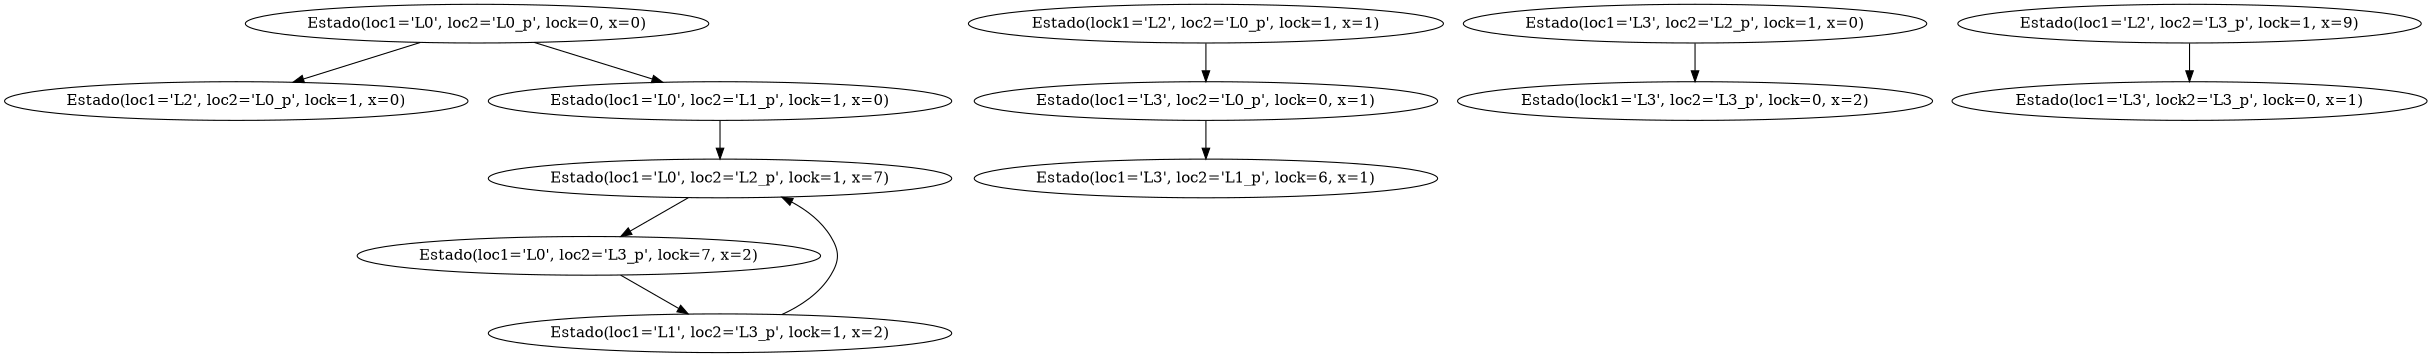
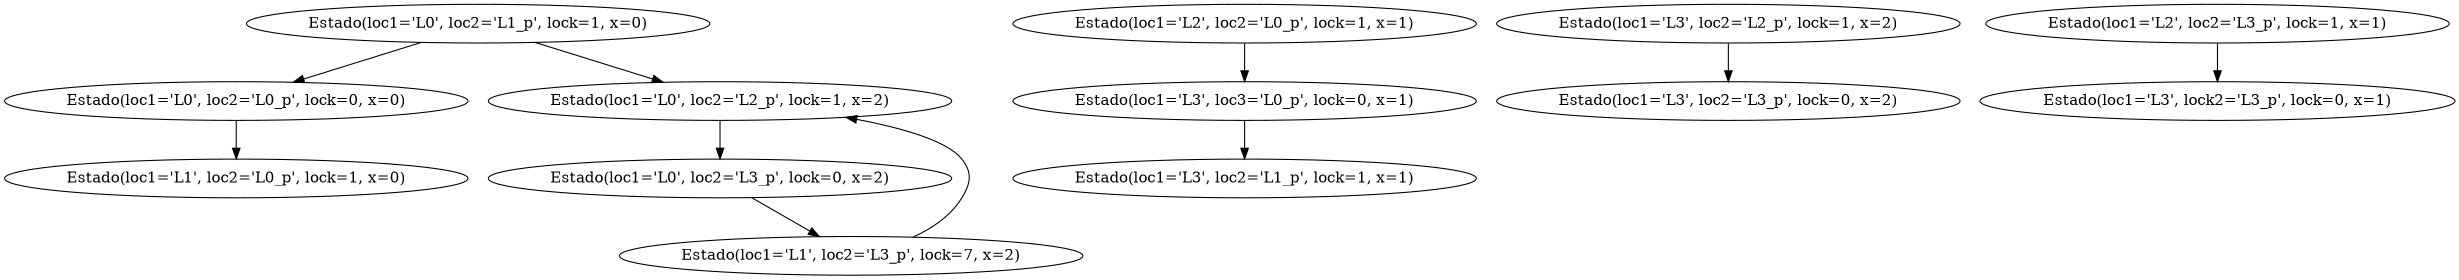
node "Estado(lock1='L2', loc2='L0_p', lock=1, x=1)": label "Estado(lock1='L2', loc2='L0_p', lock=1, x=1)" -> "Estado(loc1='L2', loc2='L0_p', lock=1, x=1)"
node "Estado(loc1='L3', loc2='L2_p', lock=1, x=0)": label "Estado(loc1='L3', loc2='L2_p', lock=1, x=0)" -> "Estado(loc1='L3', loc2='L2_p', lock=1, x=2)"
node "Estado(loc1='L2', loc2='L3_p', lock=1, x=9)": label "Estado(loc1='L2', loc2='L3_p', lock=1, x=9)" -> "Estado(loc1='L2', loc2='L3_p', lock=1, x=1)"
edge "Estado(loc1='L0', loc2='L0_p', lock=0, x=0)" -> "Estado(loc1='L0', loc2='L1_p', lock=1, x=0)": reversed
node "Estado(loc1='L2', loc2='L0_p', lock=1, x=0)": label "Estado(loc1='L2', loc2='L0_p', lock=1, x=0)" -> "Estado(loc1='L1', loc2='L0_p', lock=1, x=0)"
node "Estado(loc1='L3', loc2='L0_p', lock=0, x=1)": label "Estado(loc1='L3', loc2='L0_p', lock=0, x=1)" -> "Estado(loc1='L3', loc3='L0_p', lock=0, x=1)"
node "Estado(lock1='L3', loc2='L3_p', lock=0, x=2)": label "Estado(lock1='L3', loc2='L3_p', lock=0, x=2)" -> "Estado(loc1='L3', loc2='L3_p', lock=0, x=2)"
node "Estado(loc1='L0', loc2='L2_p', lock=1, x=7)": label "Estado(loc1='L0', loc2='L2_p', lock=1, x=7)" -> "Estado(loc1='L0', loc2='L2_p', lock=1, x=2)"
node "Estado(loc1='L3', loc2='L1_p', lock=6, x=1)": label "Estado(loc1='L3', loc2='L1_p', lock=6, x=1)" -> "Estado(loc1='L3', loc2='L1_p', lock=1, x=1)"
node "Estado(loc1='L0', loc2='L3_p', lock=7, x=2)": label "Estado(loc1='L0', loc2='L3_p', lock=7, x=2)" -> "Estado(loc1='L0', loc2='L3_p', lock=0, x=2)"
node "Estado(loc1='L1', loc2='L3_p', lock=1, x=2)": label "Estado(loc1='L1', loc2='L3_p', lock=1, x=2)" -> "Estado(loc1='L1', loc2='L3_p', lock=7, x=2)"
